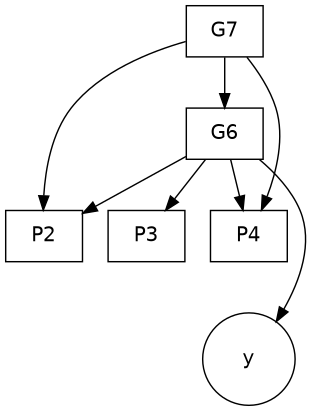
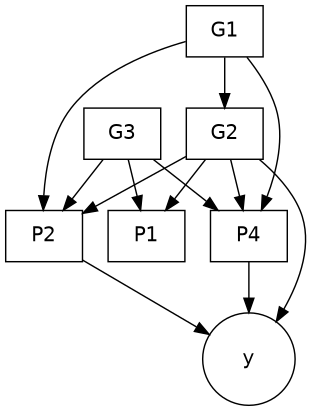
node "G7": label "G7" -> "G1"
node "G3": added
node "G6": label "G6" -> "G2"
node "P3": label "P3" -> "P1"
edge "P4" -> "y": added
edge "P2" -> "y": added
